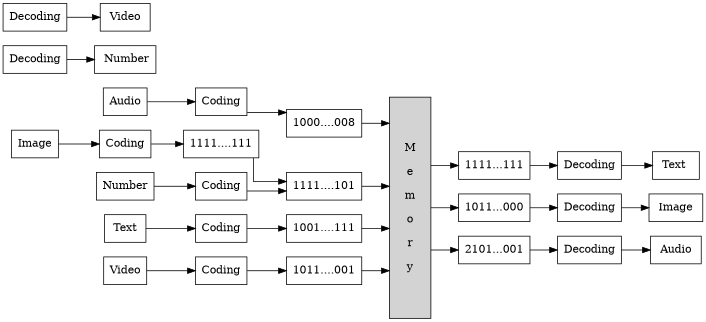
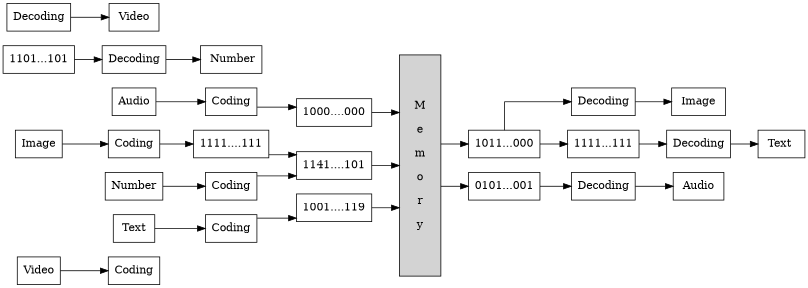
node "1101...101": added
node "1000....008": label "1000....008" -> "1000....000"
edge "M e m o r y" -> "1111...111": now "1011...000" -> "1111...111"
node "1111....101": label "1111....101" -> "1141....101"
node "1001....111": label "1001....111" -> "1001....119"
node "2101...001": label "2101...001" -> "0101...001"
node "1011....001": removed
